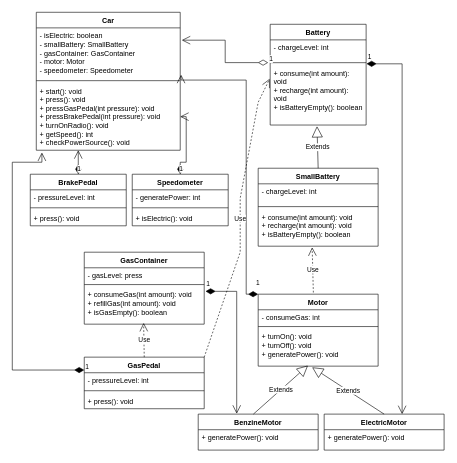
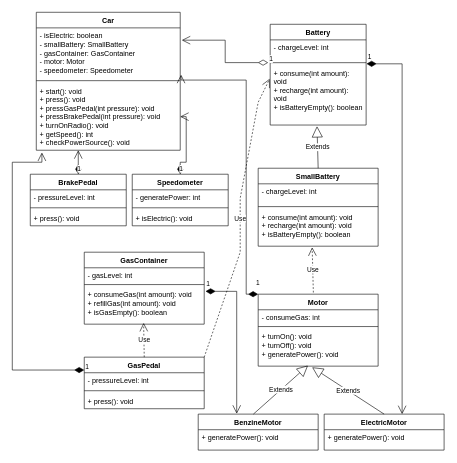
node "- gasLevel: press": label "- gasLevel: press" -> "- gasLevel: int"
